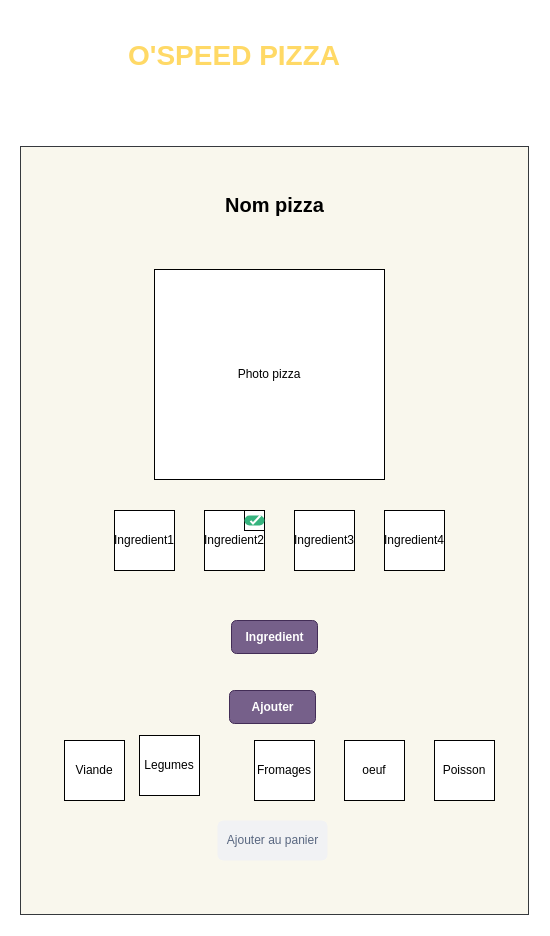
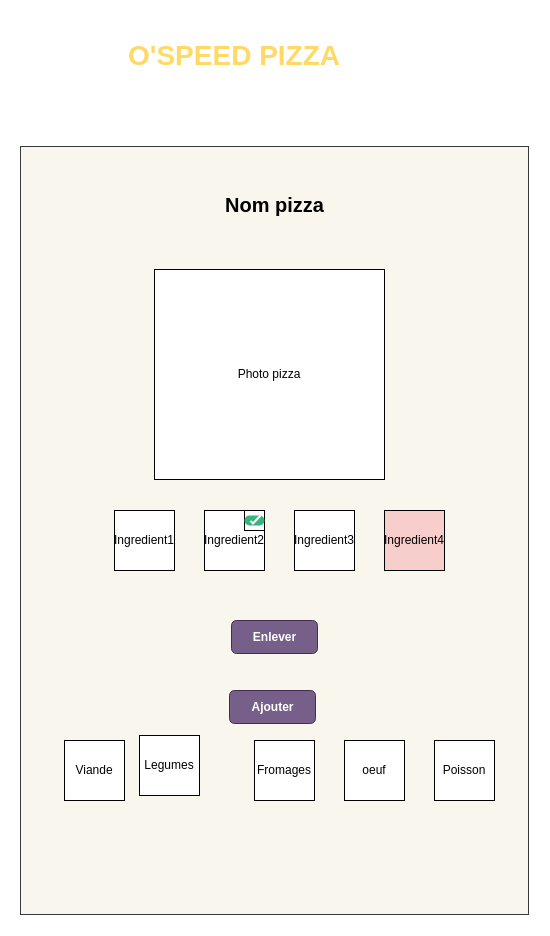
node "Ingredient4": fillcolor #ffffff -> #f8cecc
node "Ingredient": label "Ingredient" -> "Enlever"
node "Ajouter au panier": removed
